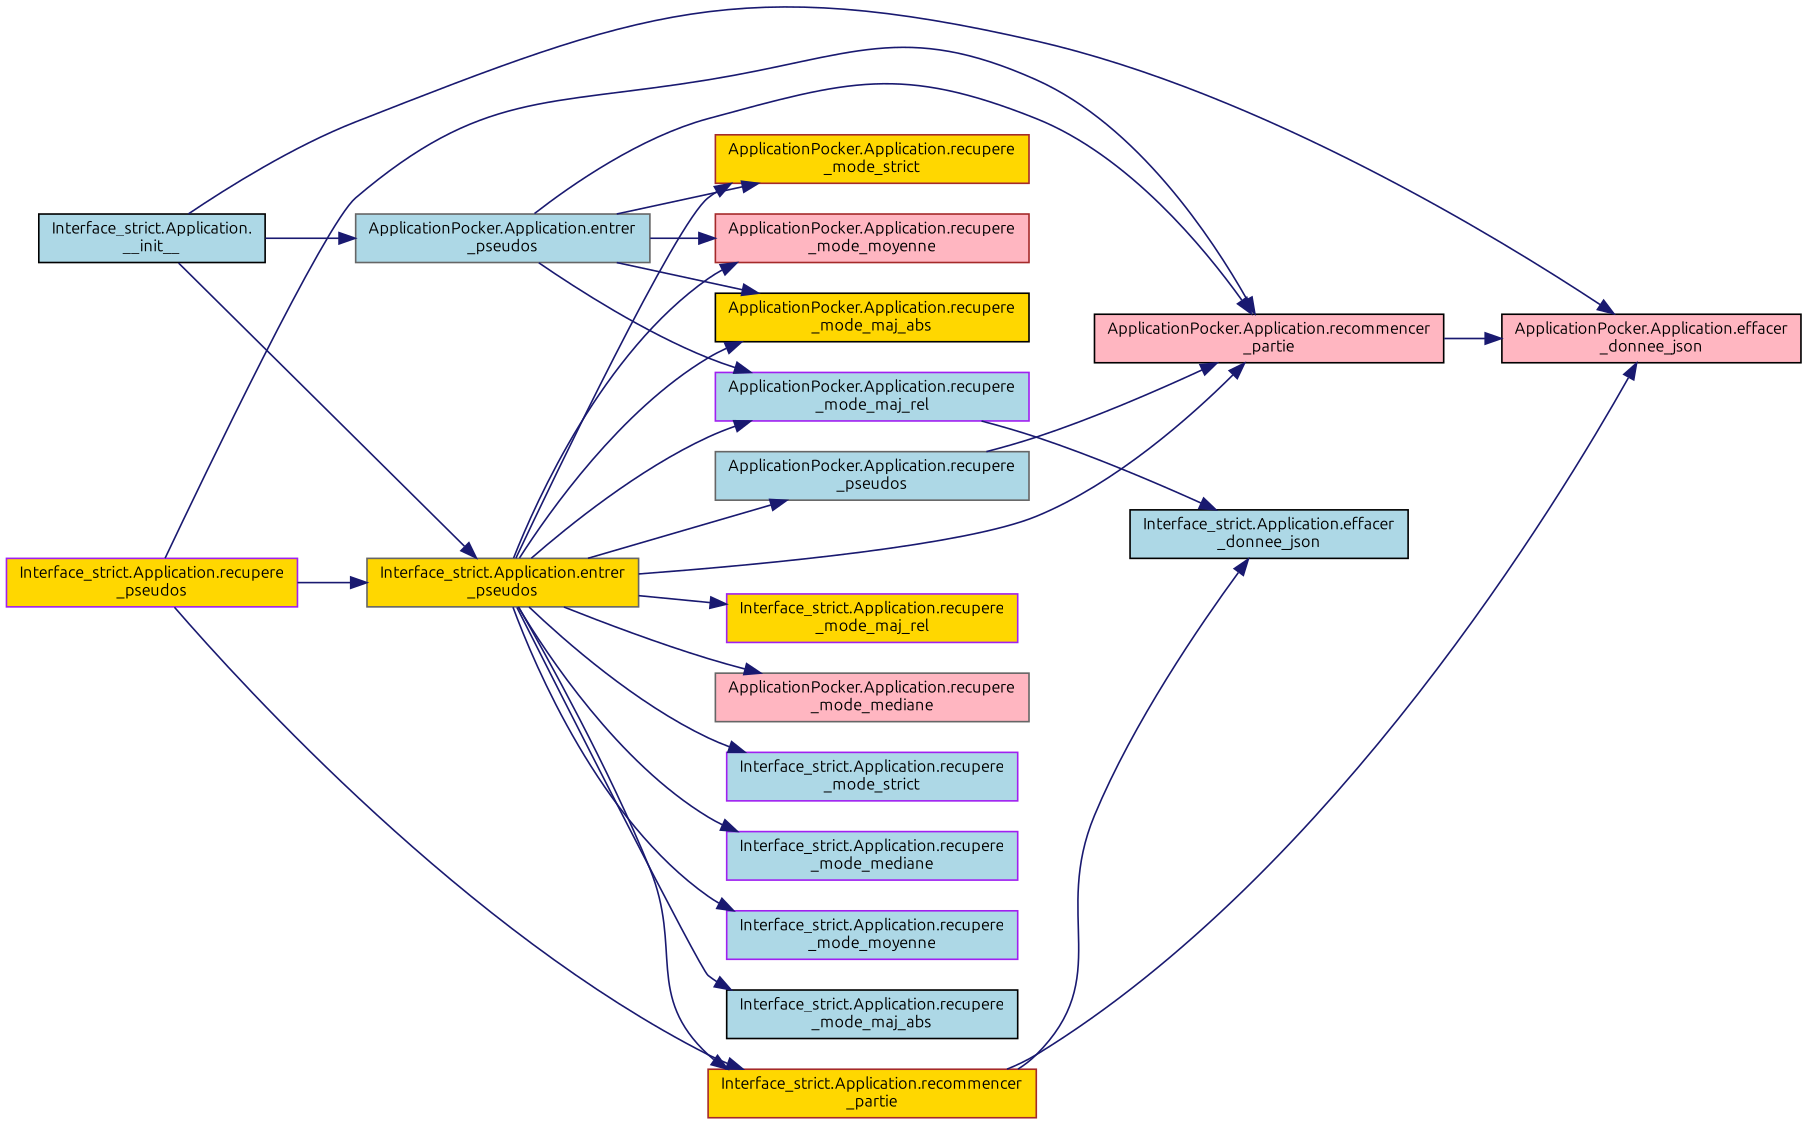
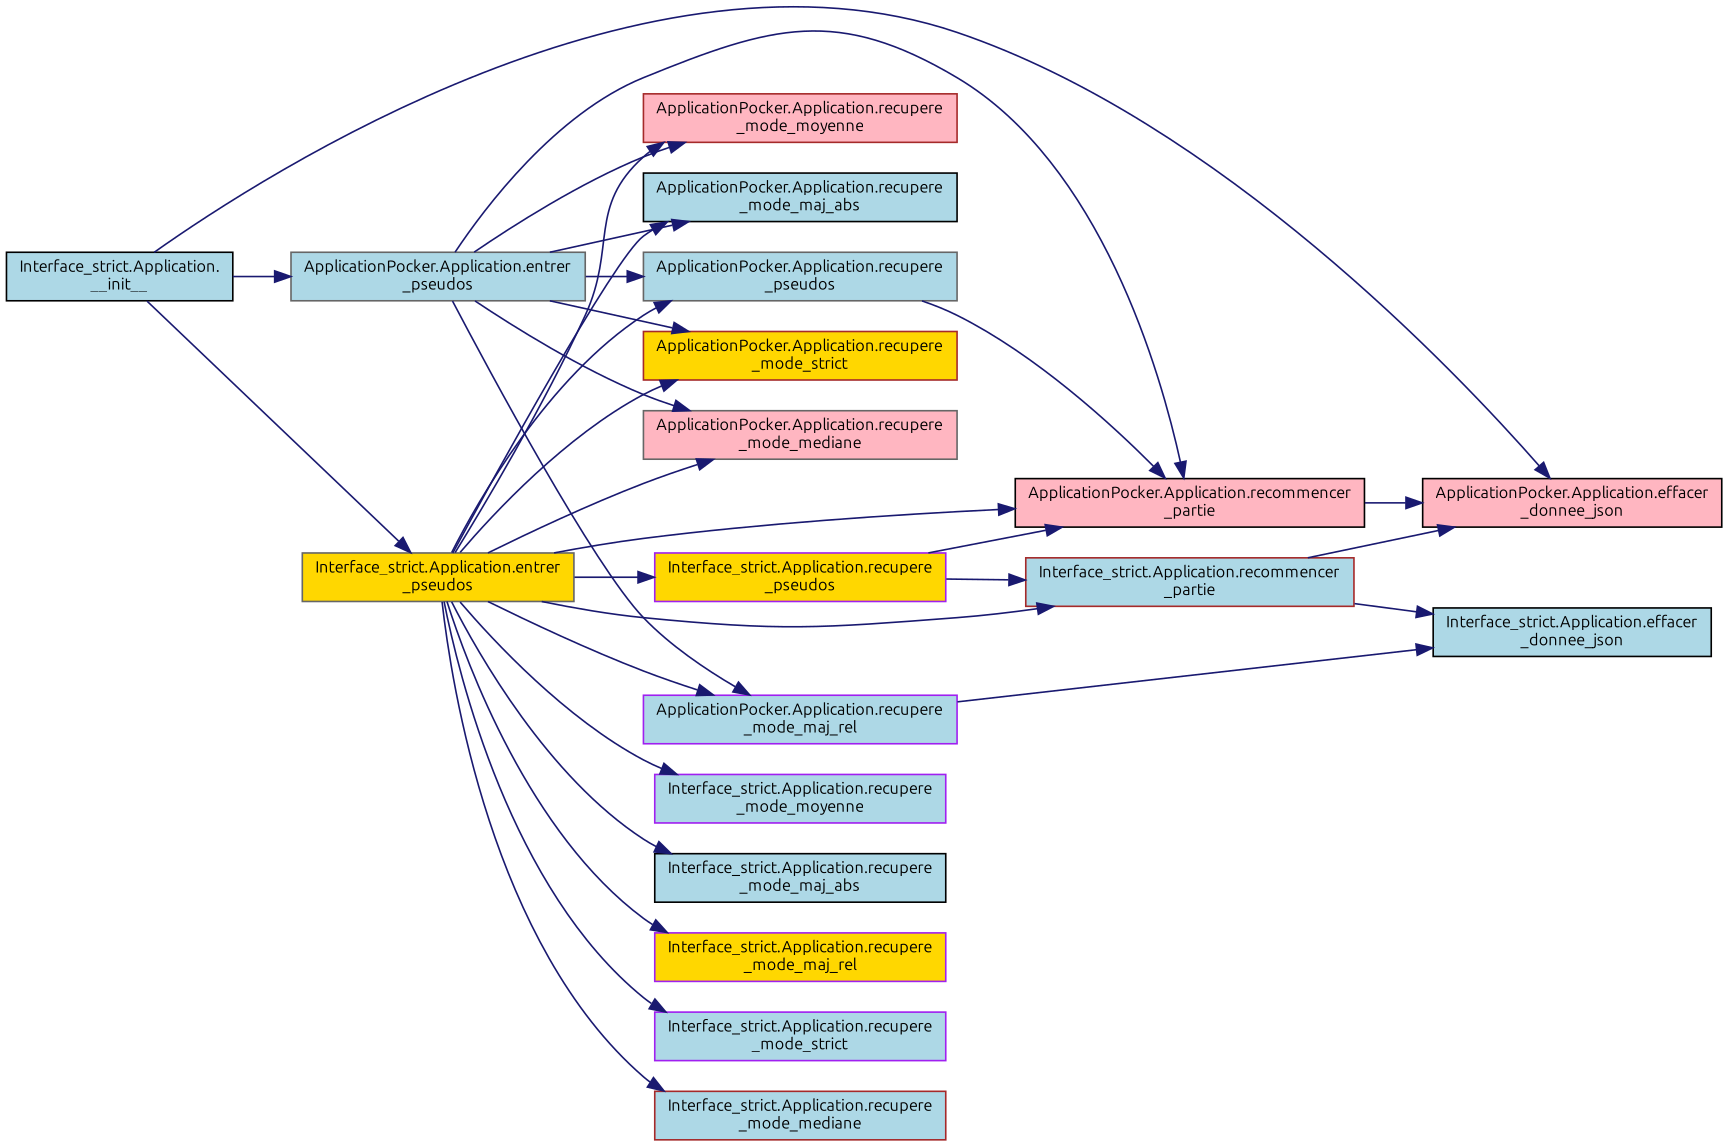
edge "ApplicationPocker.Application.entrer _pseudos" -> "ApplicationPocker.Application.recupere _pseudos": added
node "ApplicationPocker.Application.recupere _mode_maj_abs": fillcolor gold -> lightblue
edge "ApplicationPocker.Application.entrer _pseudos" -> "ApplicationPocker.Application.recupere _mode_mediane": added
edge "Interface_strict.Application.recupere _pseudos" -> "Interface_strict.Application.entrer _pseudos": reversed
node "Interface_strict.Application.recupere _mode_mediane": color purple -> brown
node "Interface_strict.Application.recommencer _partie": fillcolor gold -> lightblue
